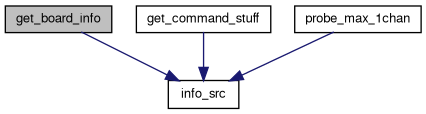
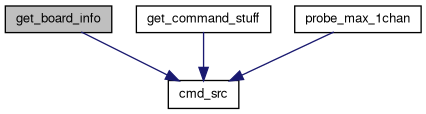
node "info_src": label "info_src" -> "cmd_src"
